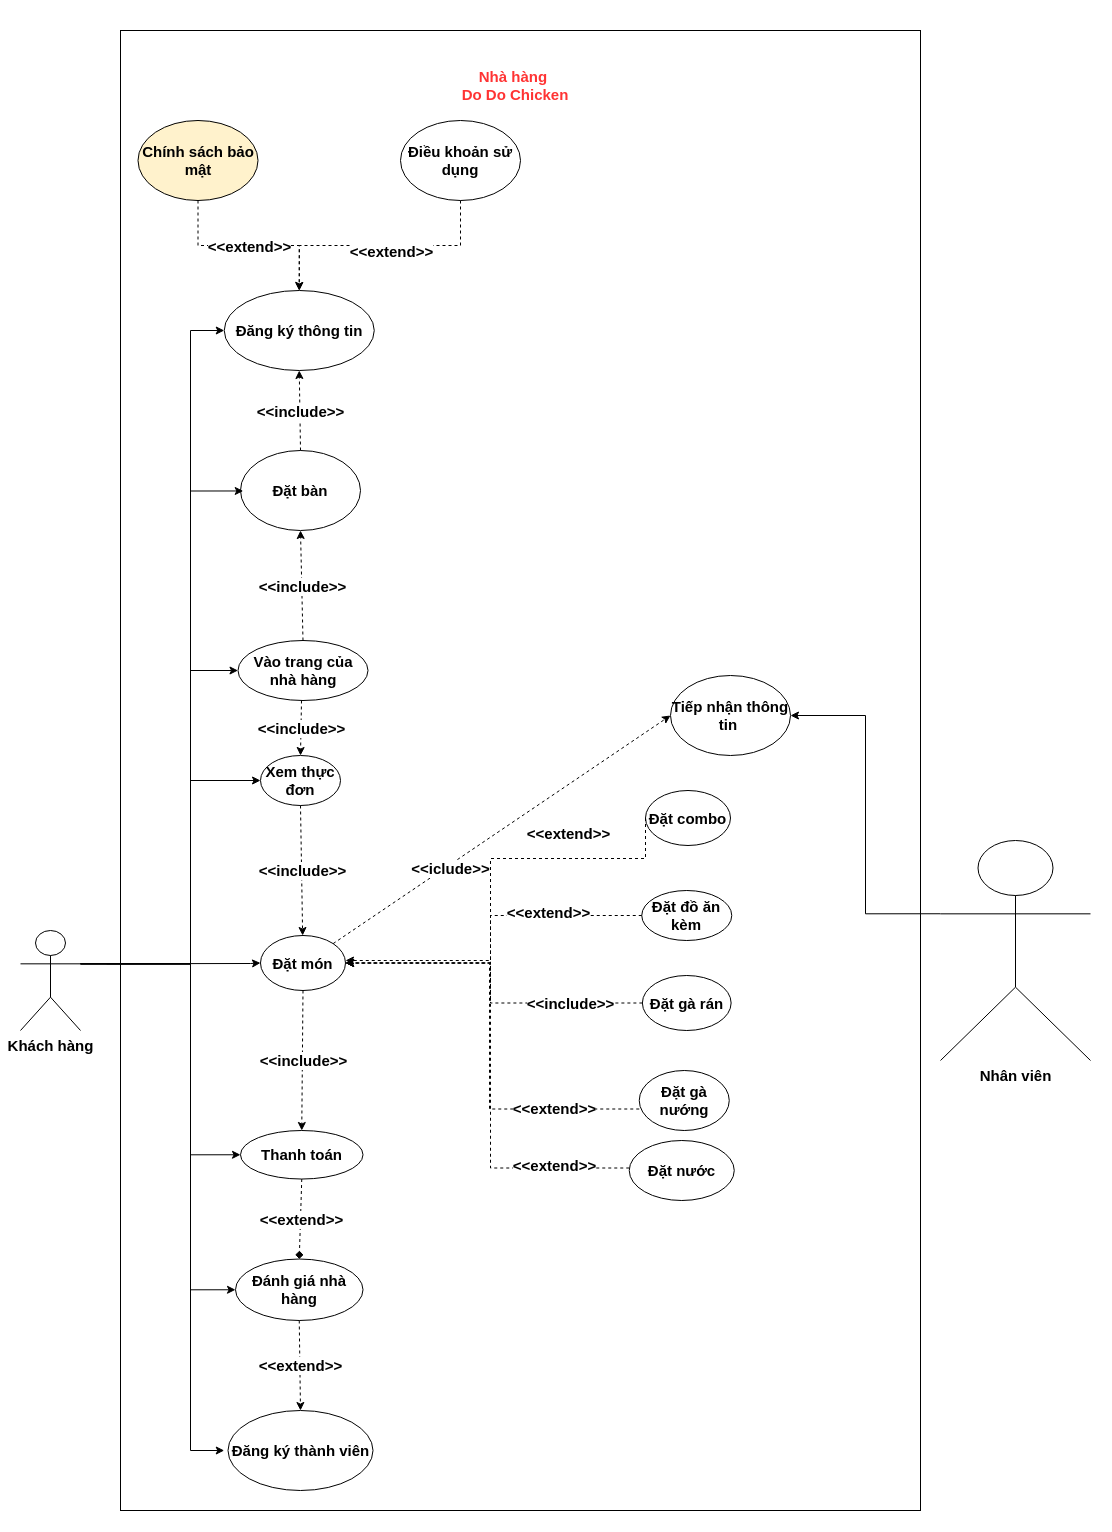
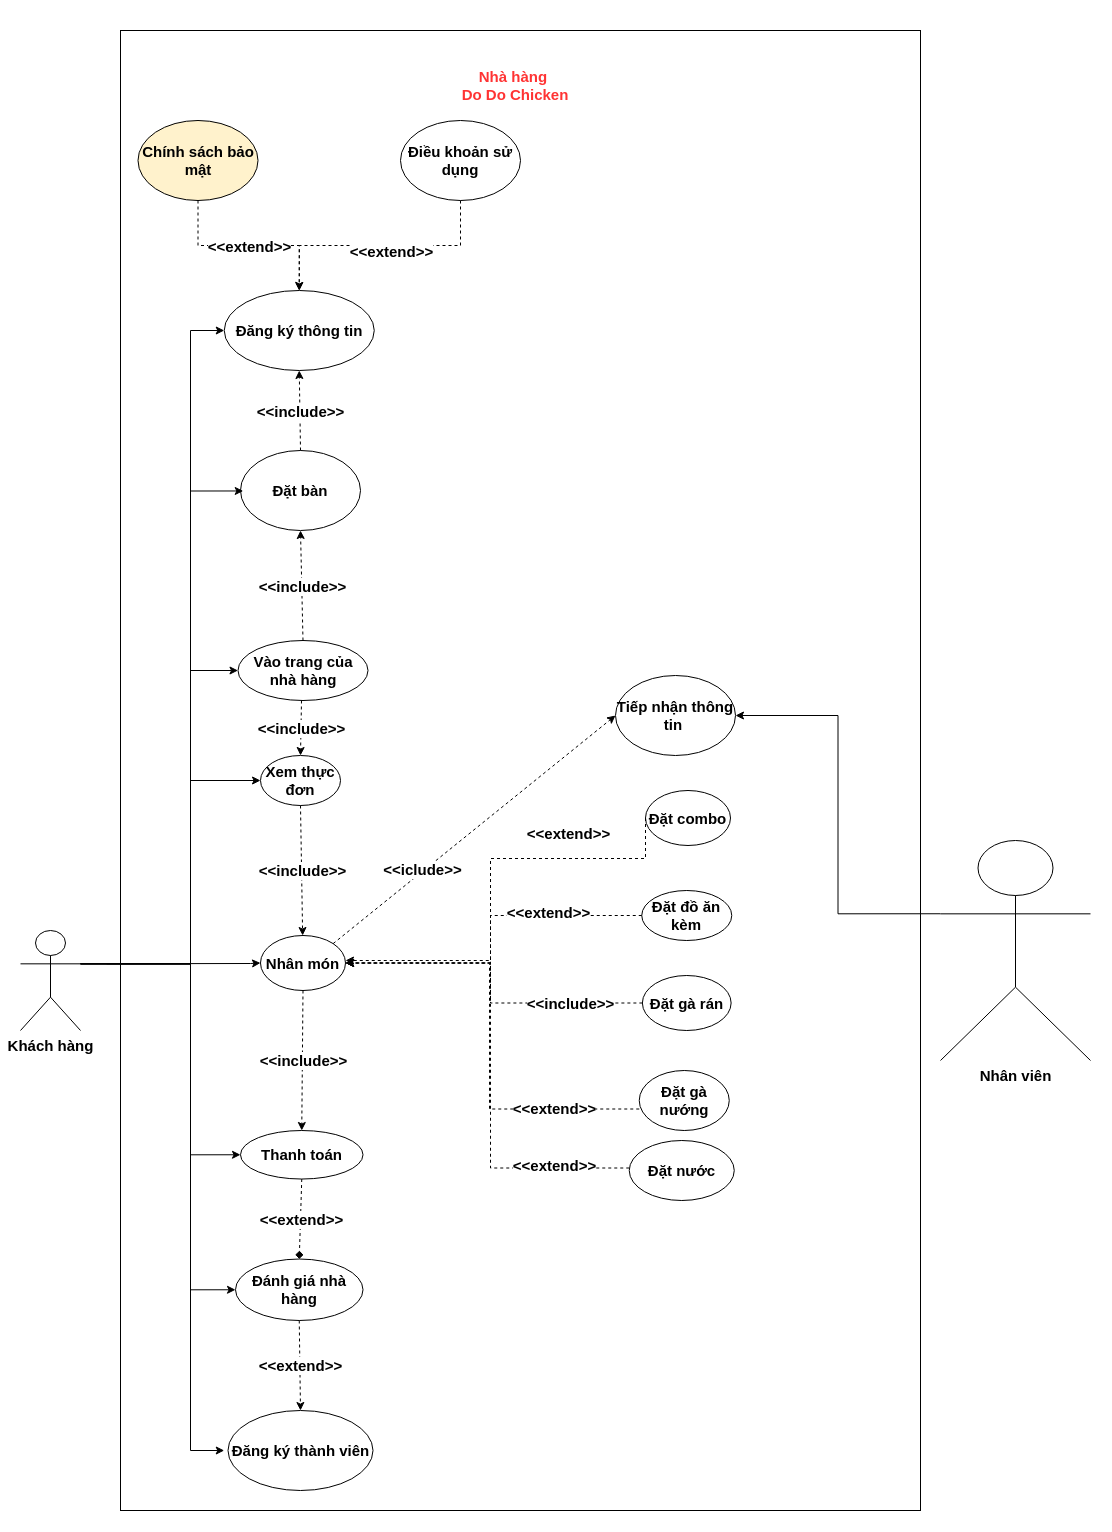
node "Tiếp nhận thông tin": moved (731, 716) -> (676, 716)
node "Đặt món": label "Đặt món" -> "Nhân món"
